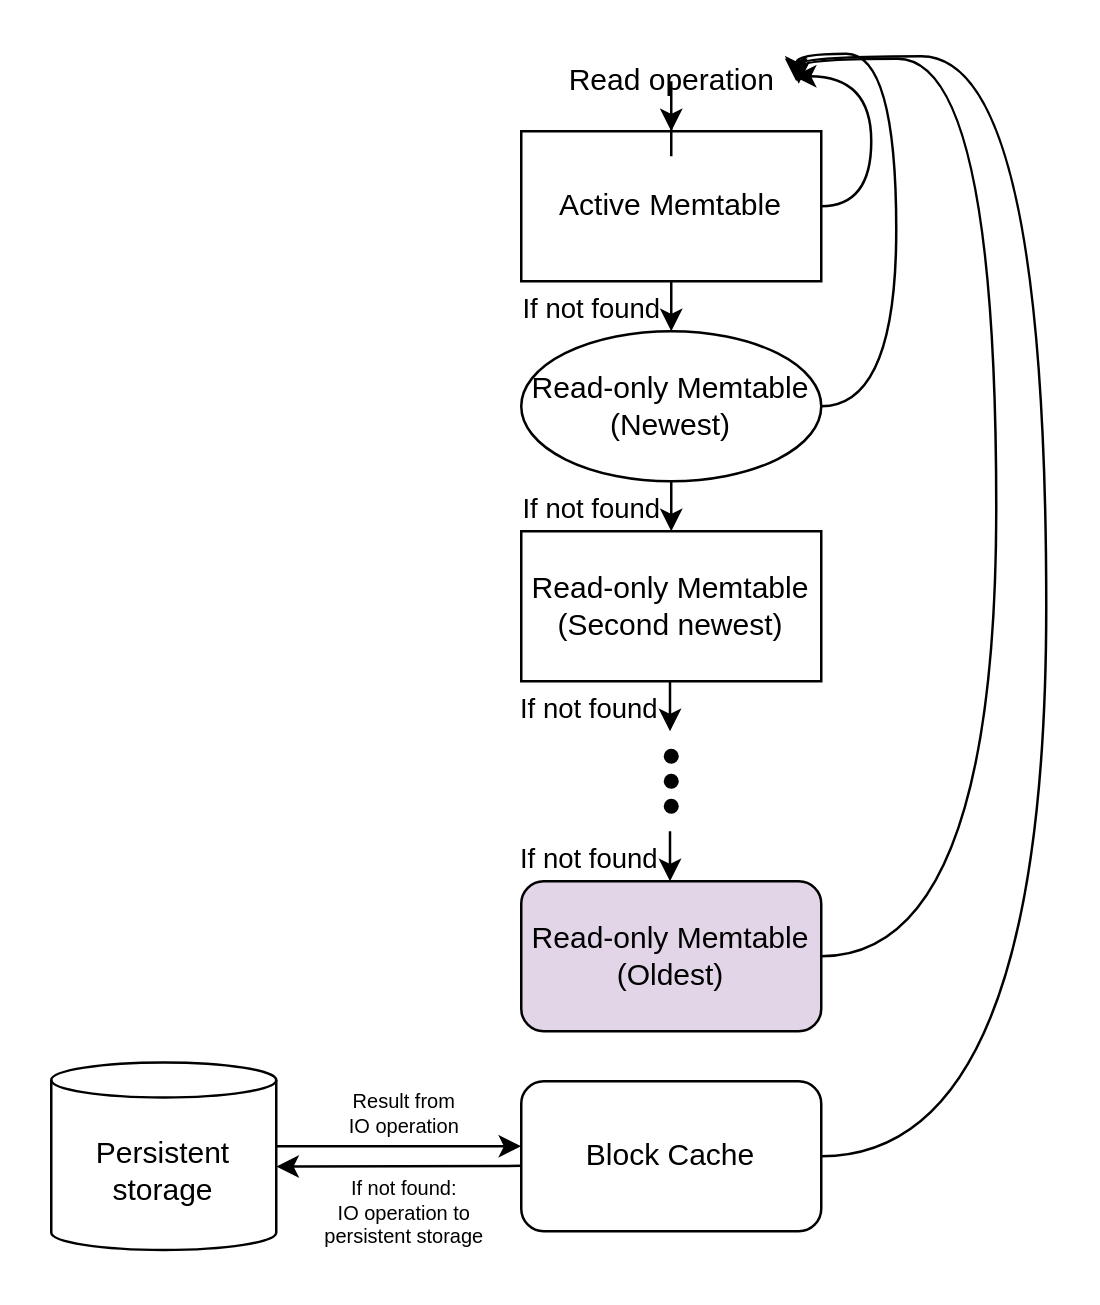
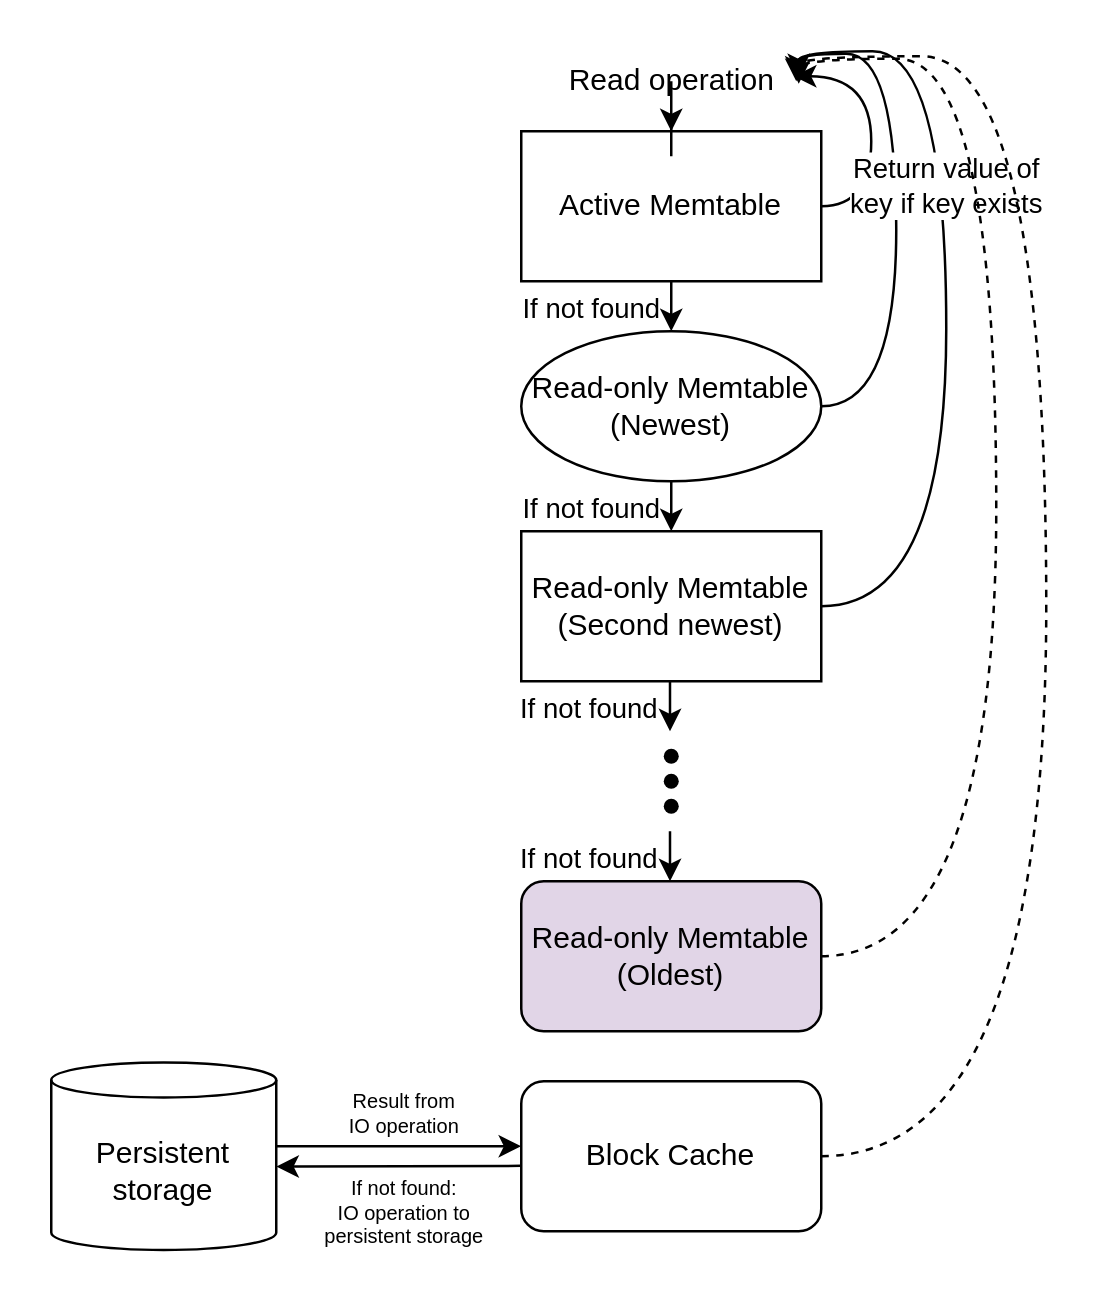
edge "Read-only Memtable (Second newest)" -> "Read operation": added, label "Return value of key if key exists"
edge "Read-only Memtable (Oldest)" -> "Read operation": style solid -> dashed
edge "Block Cache" -> "Read operation": style solid -> dashed
